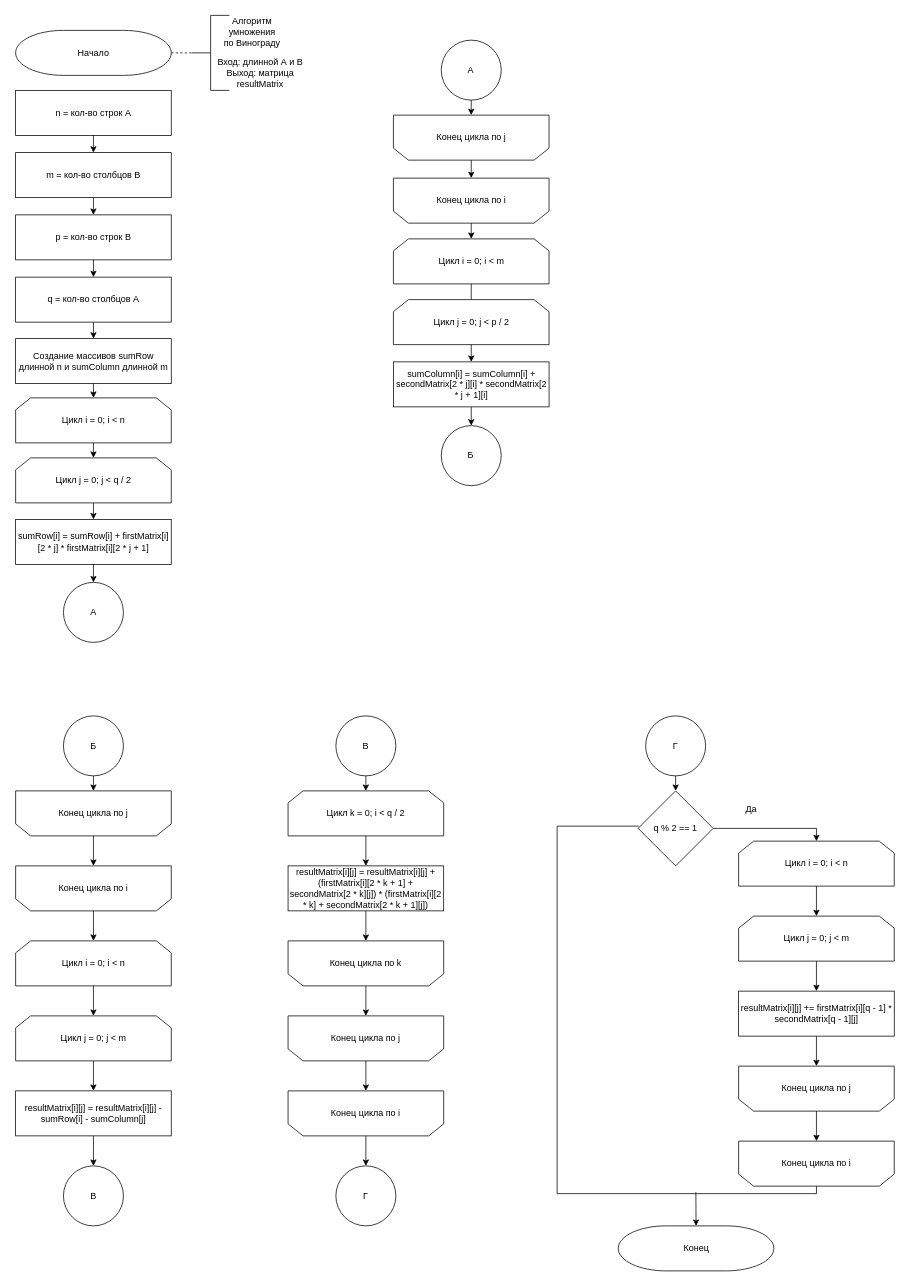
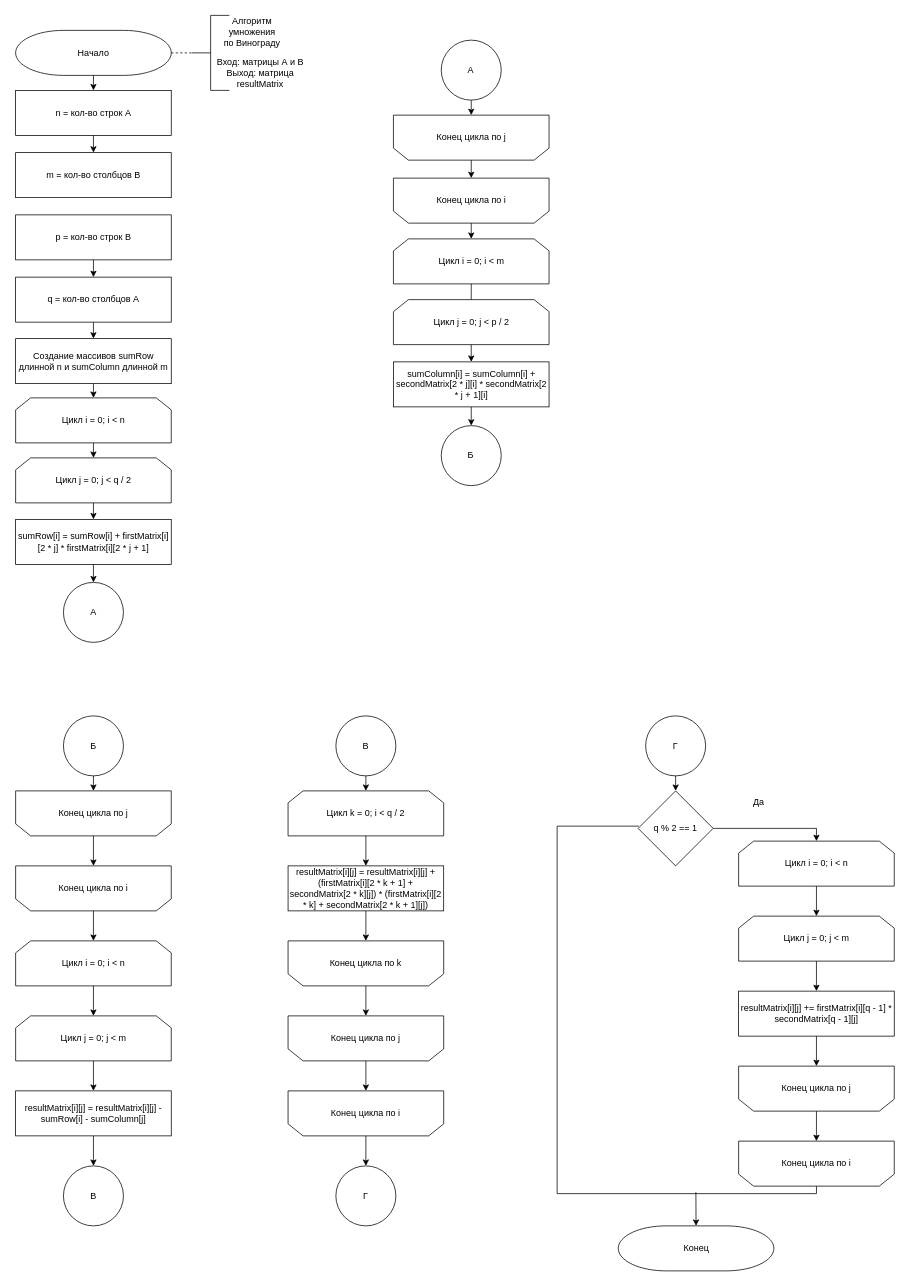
node "Вход: длинной А и В Выход: матрица resultMatrix": label "Вход: длинной А и В Выход: матрица resultMatrix" -> "Вход: матрицы А и В Выход: матрица resultMatrix"
edge "Начало" -> "n = кол-во строк А": added
edge "m = кол-во столбцов B" -> "p = кол-во строк В": removed
node "Да": moved (751, 810) -> (759, 802)
